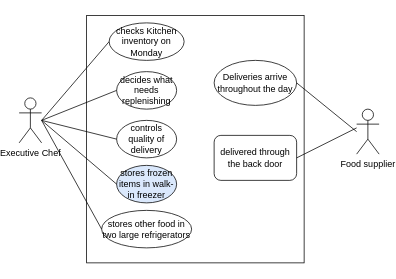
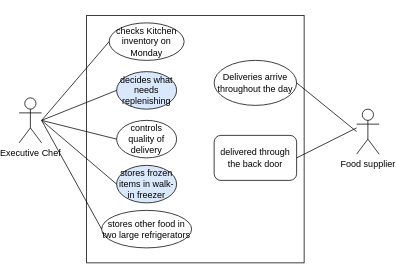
node "decides what needs replenishing": fillcolor #ffffff -> #dae8fc
